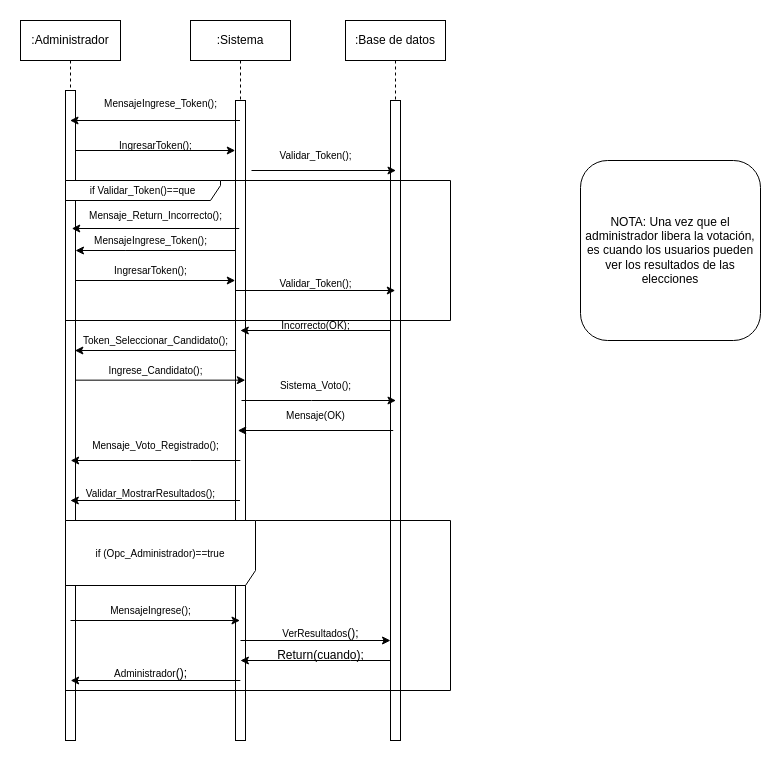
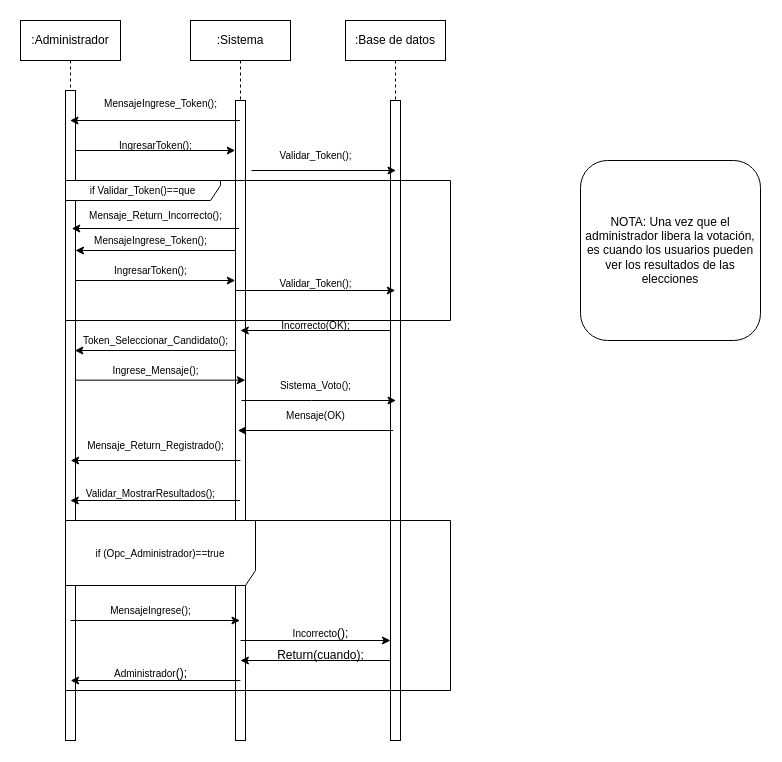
node "Ingrese_Candidato();": label "Ingrese_Candidato();" -> "Ingrese_Mensaje();"
node "Mensaje_Voto_Registrado();": label "Mensaje_Voto_Registrado();" -> "Mensaje_Return_Registrado();"
node "VerResultados();": label "VerResultados();" -> "Incorrecto();"
